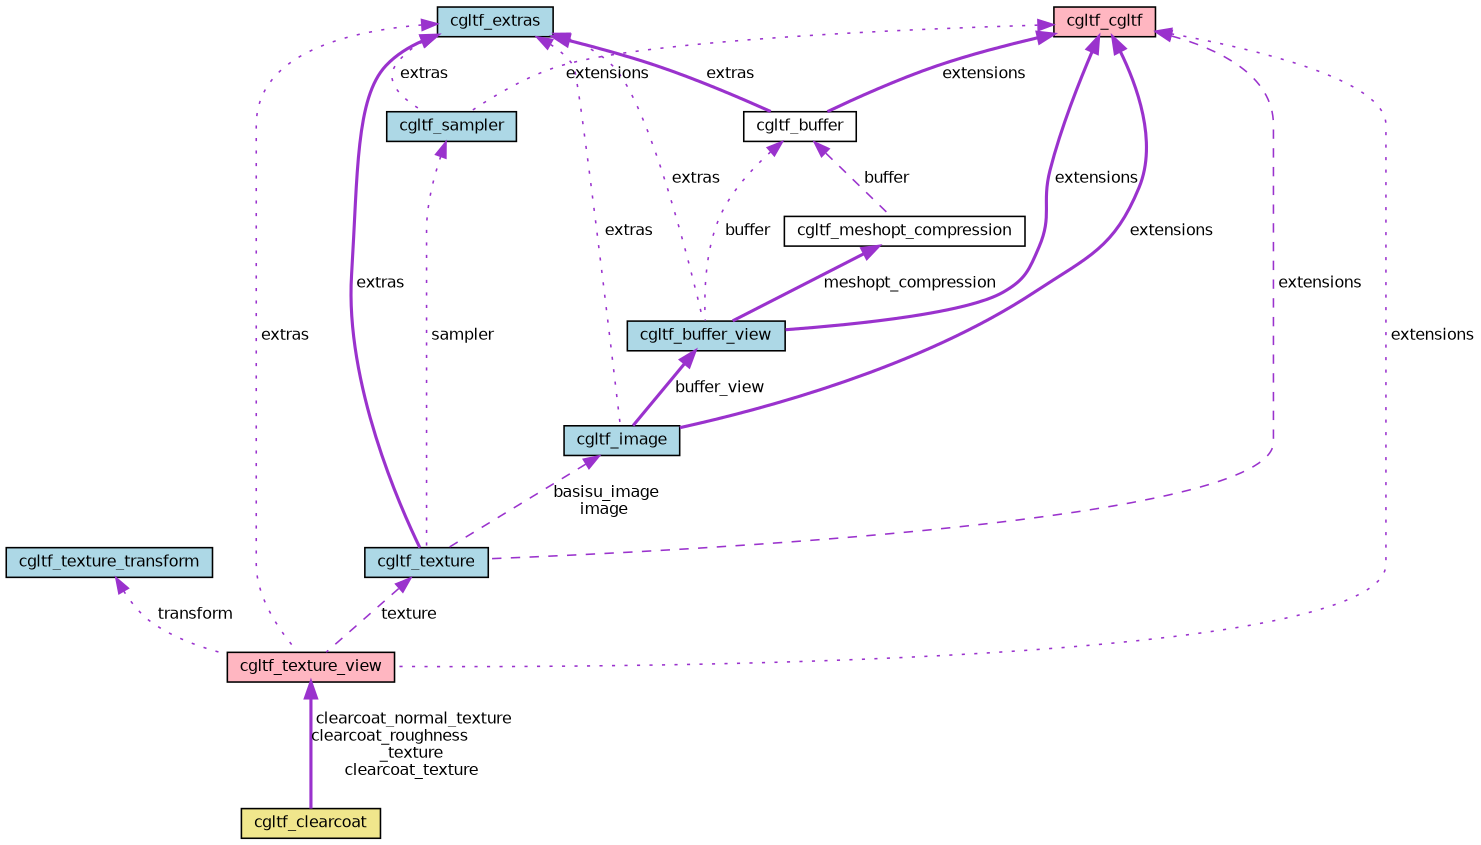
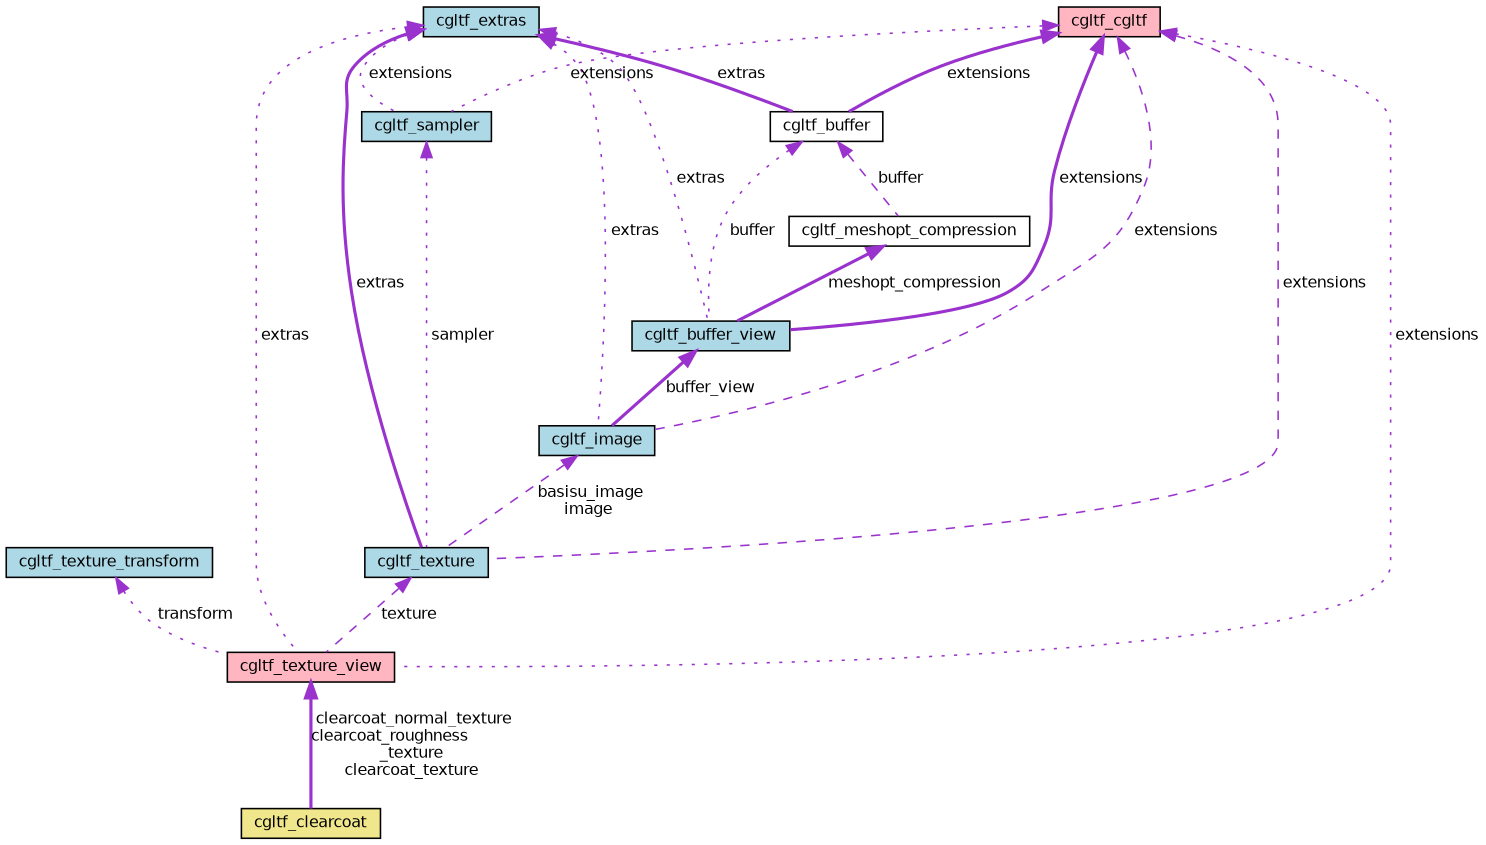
edge "cgltf_sampler" -> "cgltf_extras": label " extras" -> " extensions"
edge "cgltf_image" -> "cgltf_cgltf": style bold -> dashed
